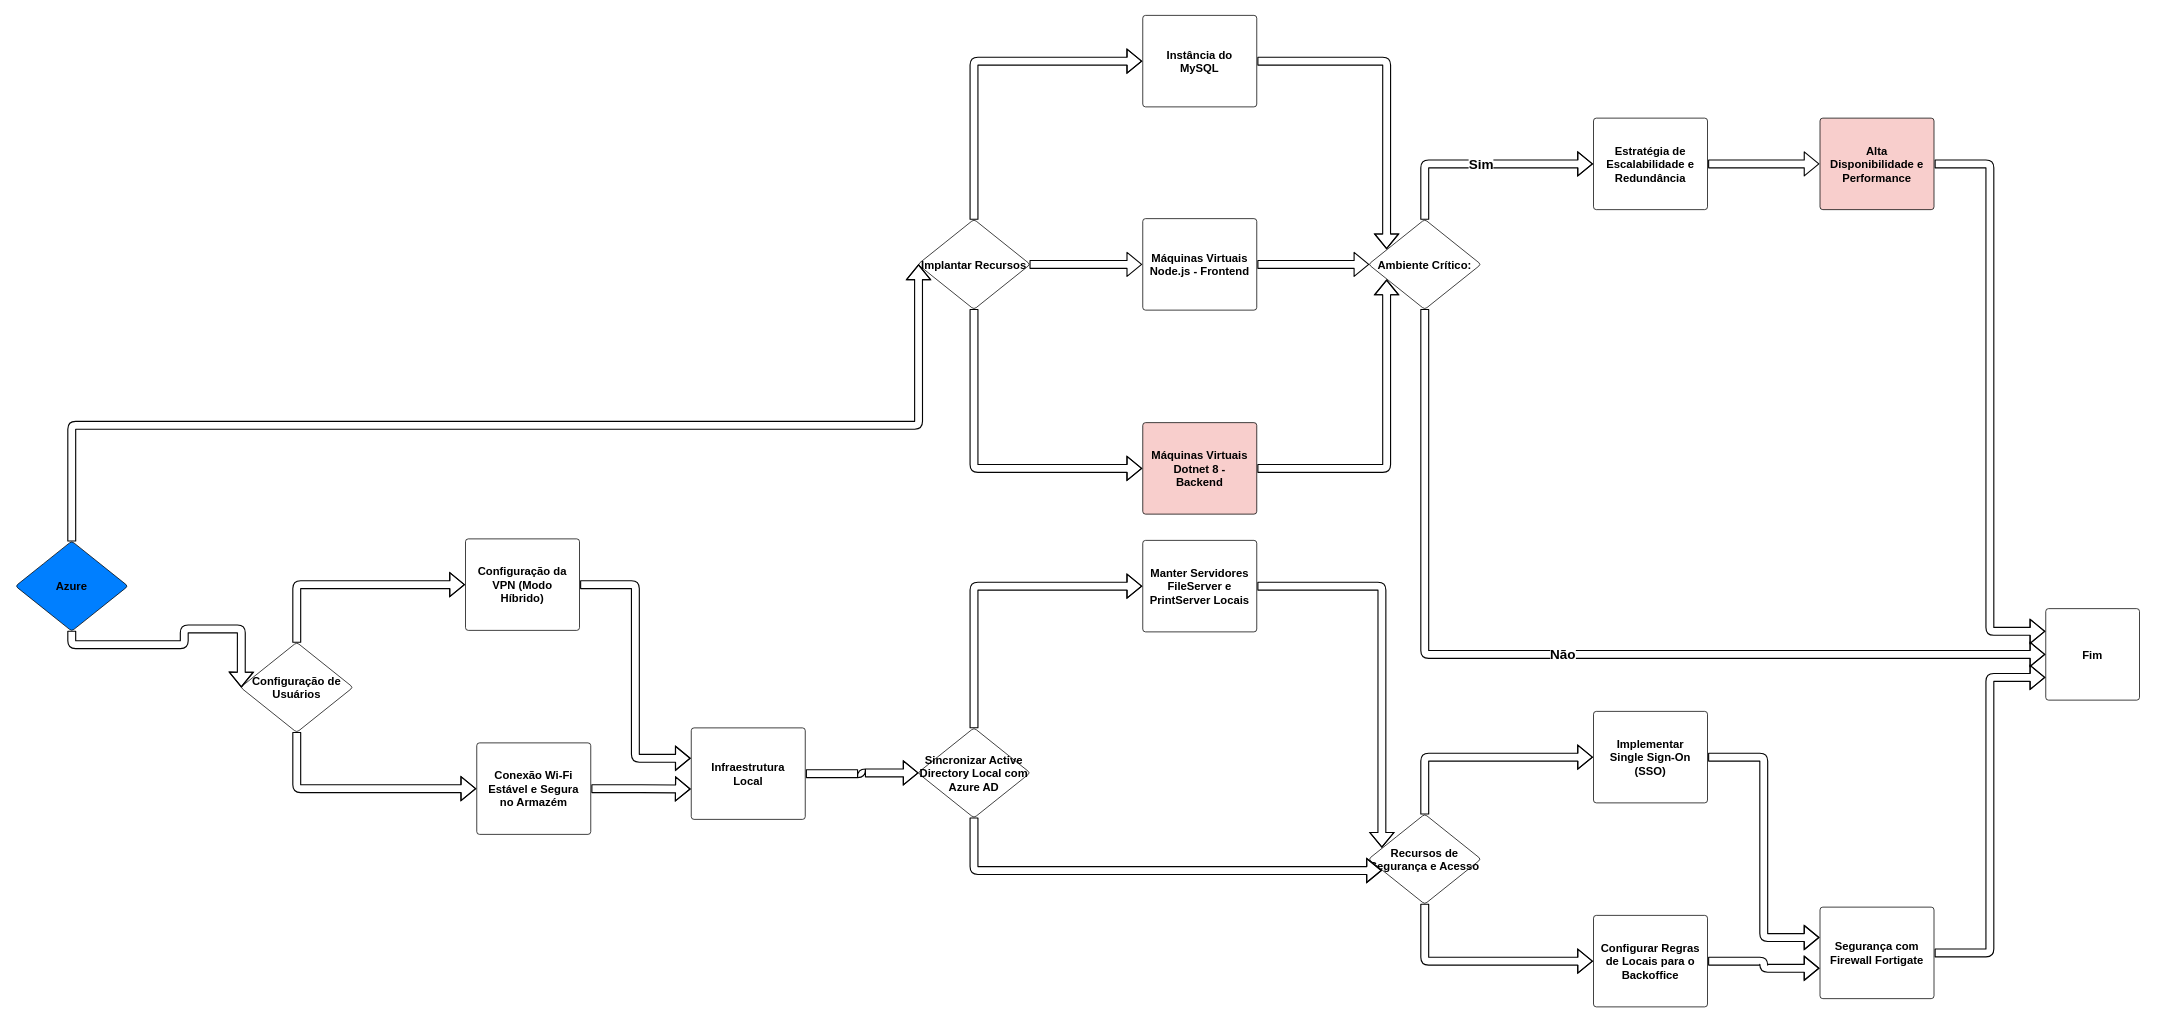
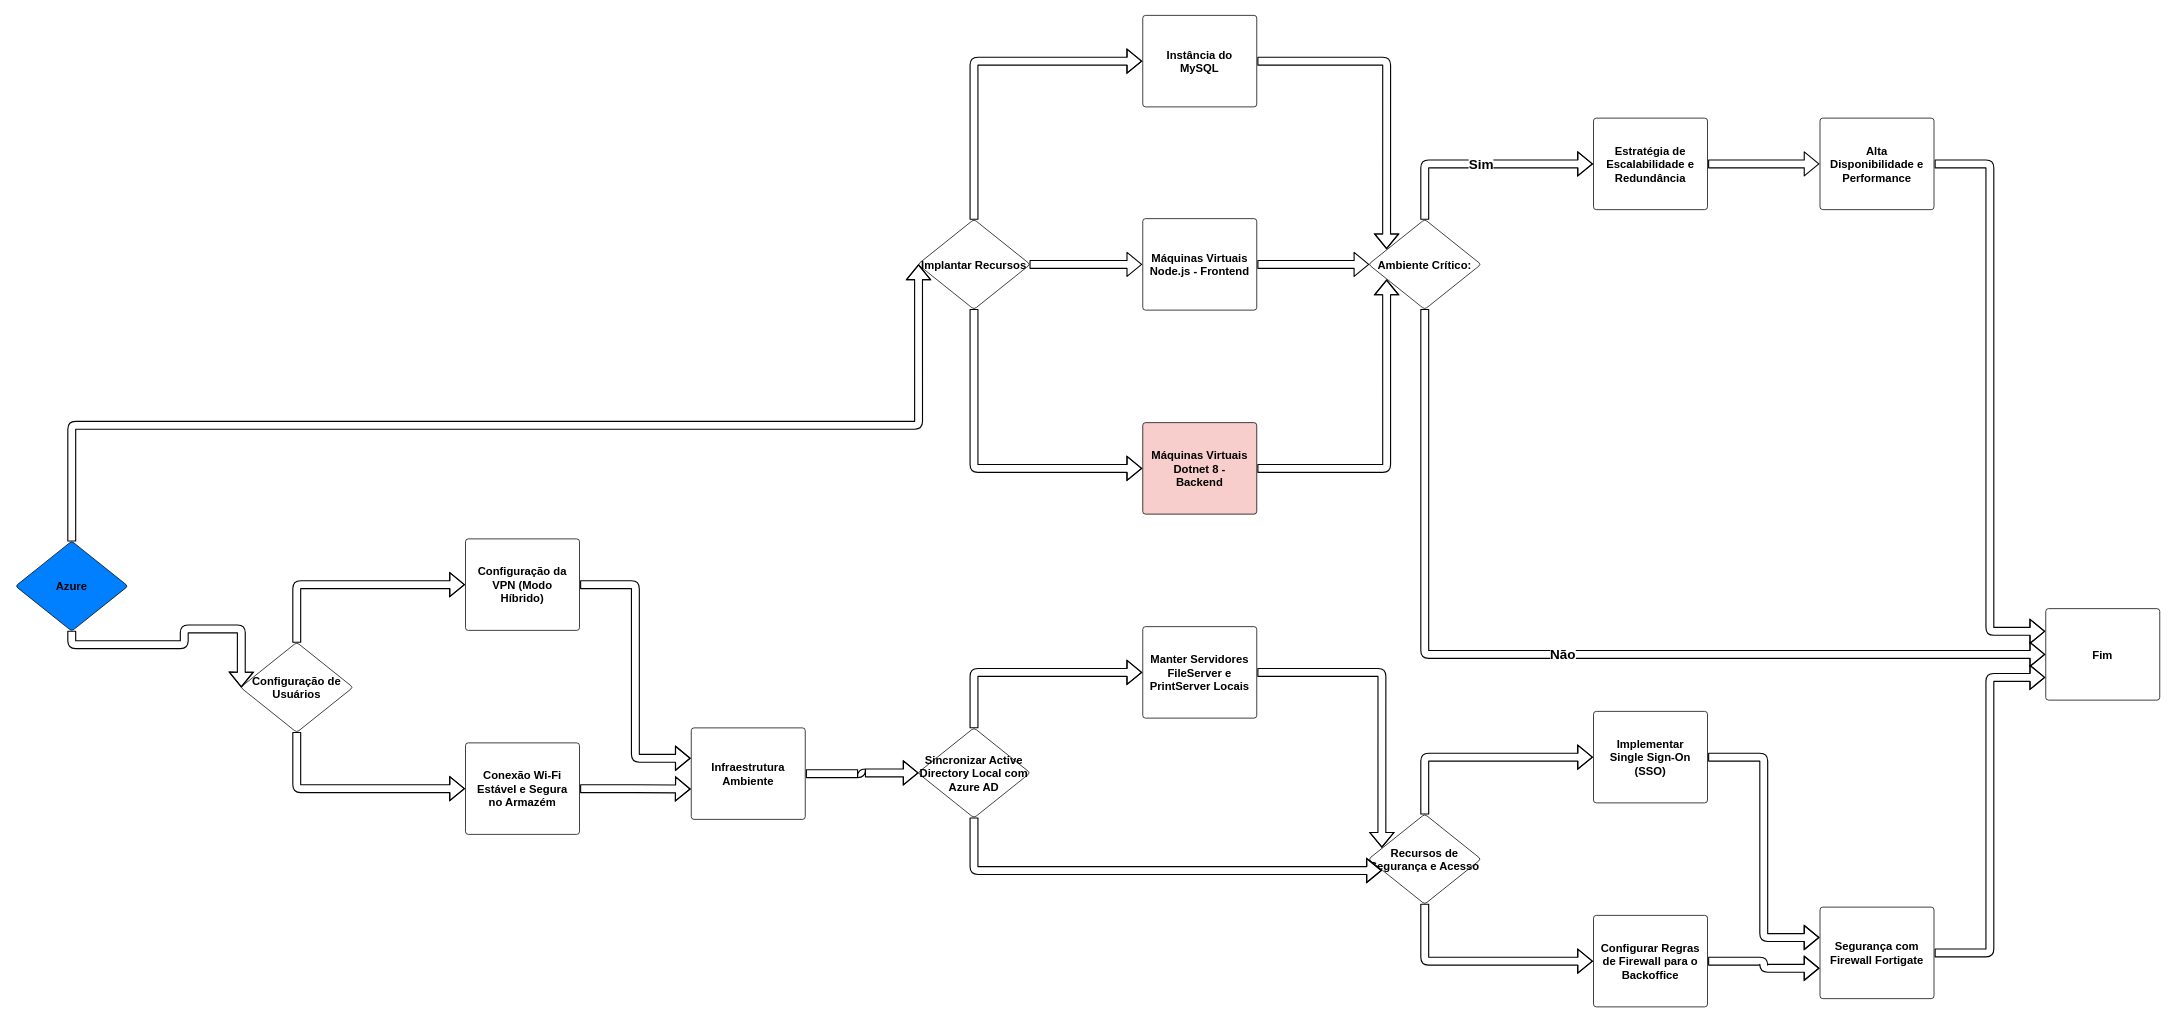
node "Alta Disponibilidade e Performance": fillcolor #f8cecc -> #ffffff
node "Manter Servidores FileServer e PrintServer Locais": moved (1200, 586) -> (1200, 672)
node "Fim": size 94x92 -> 114x92
node "Infraestrutura Local": label "Infraestrutura Local" -> "Infraestrutura Ambiente"
node "Conexão Wi-Fi Estável e Segura no Armazém": moved (534, 789) -> (522, 789)
node "Configurar Regras de Locais para o Backoffice": label "Configurar Regras de Locais para o Backoffice" -> "Configurar Regras de Firewall para o Backoffice"
